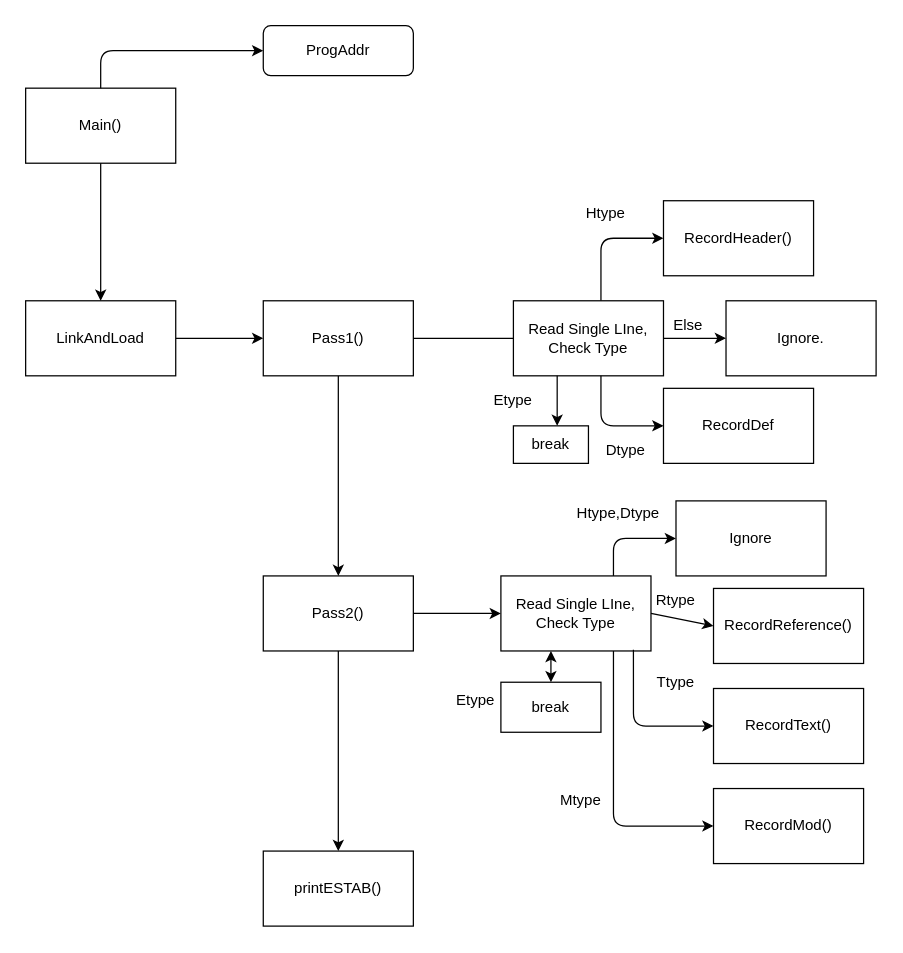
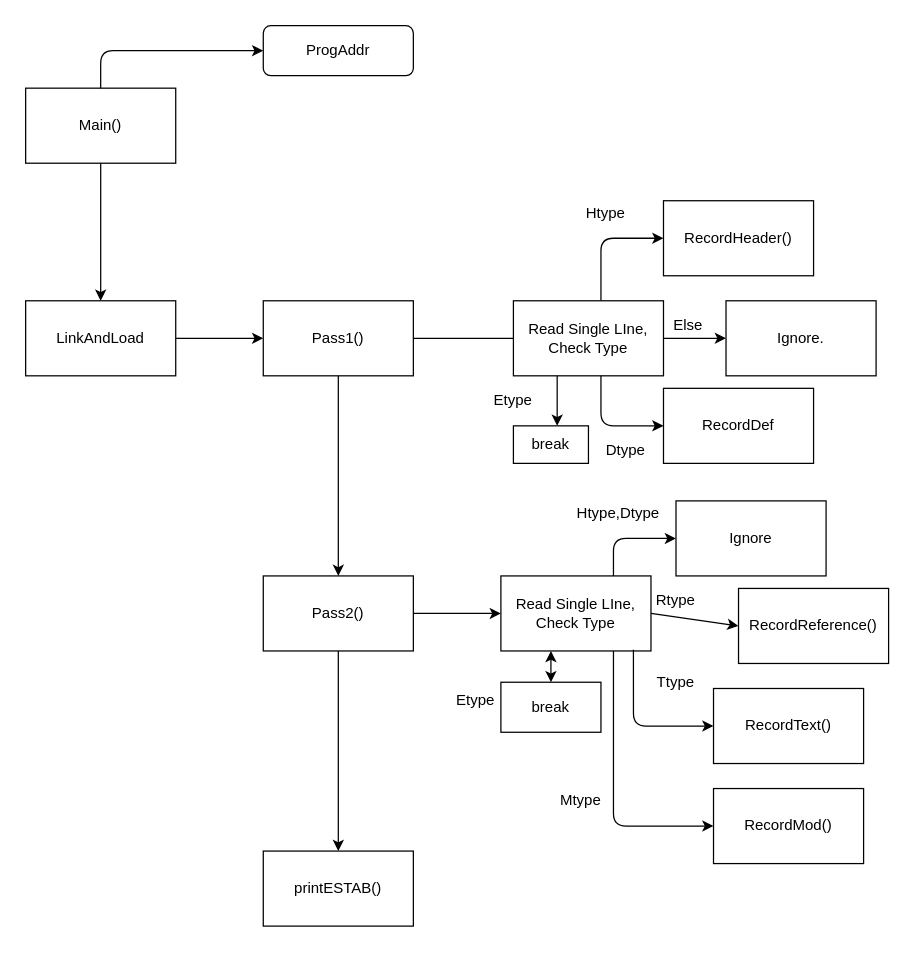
node "RecordReference()": moved (788, 626) -> (813, 626)
